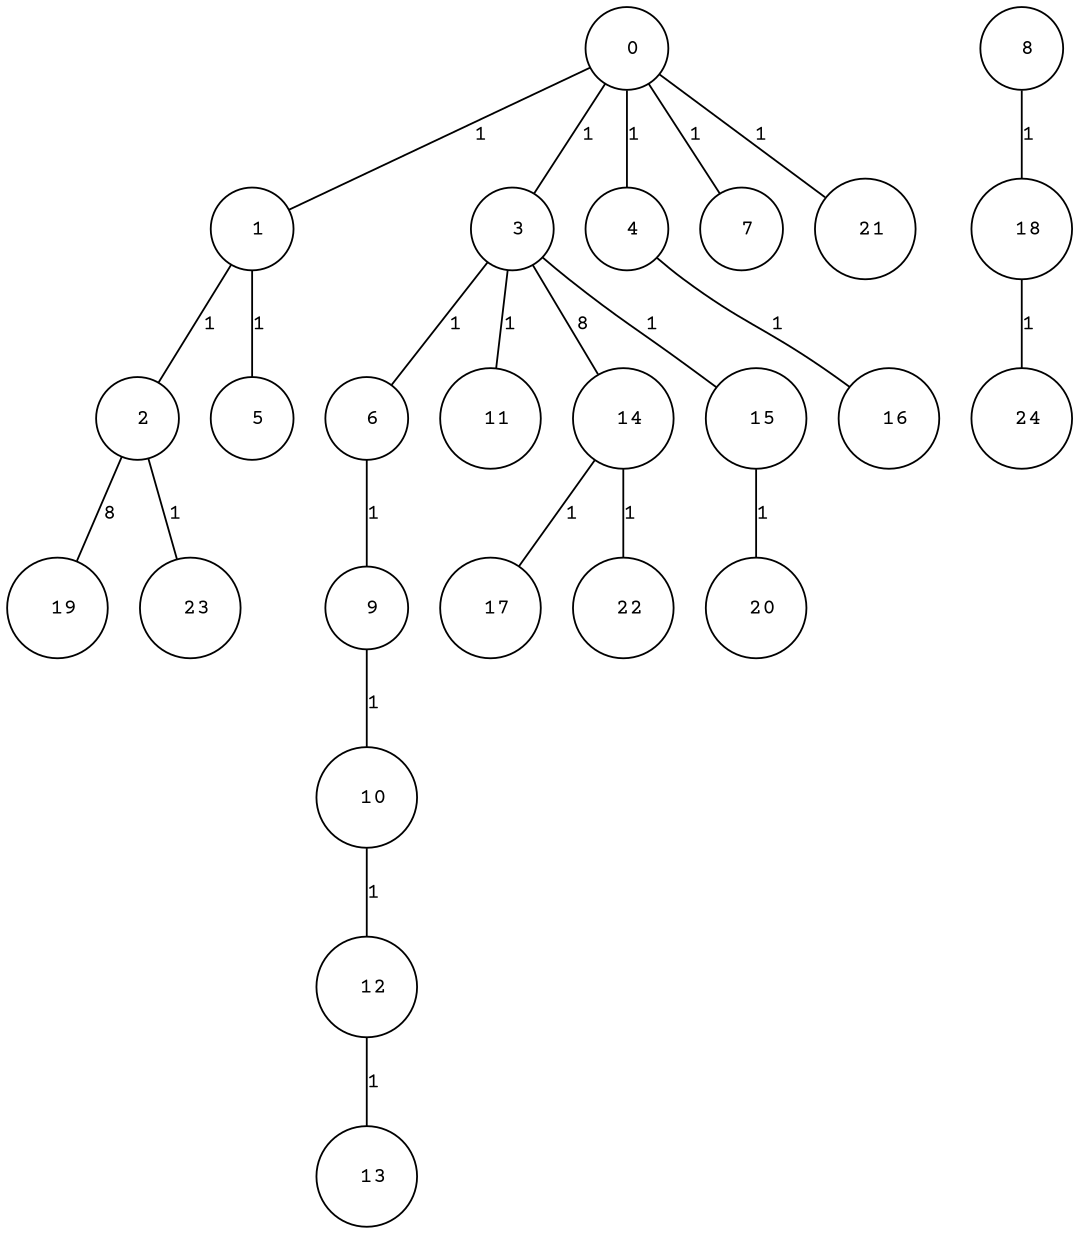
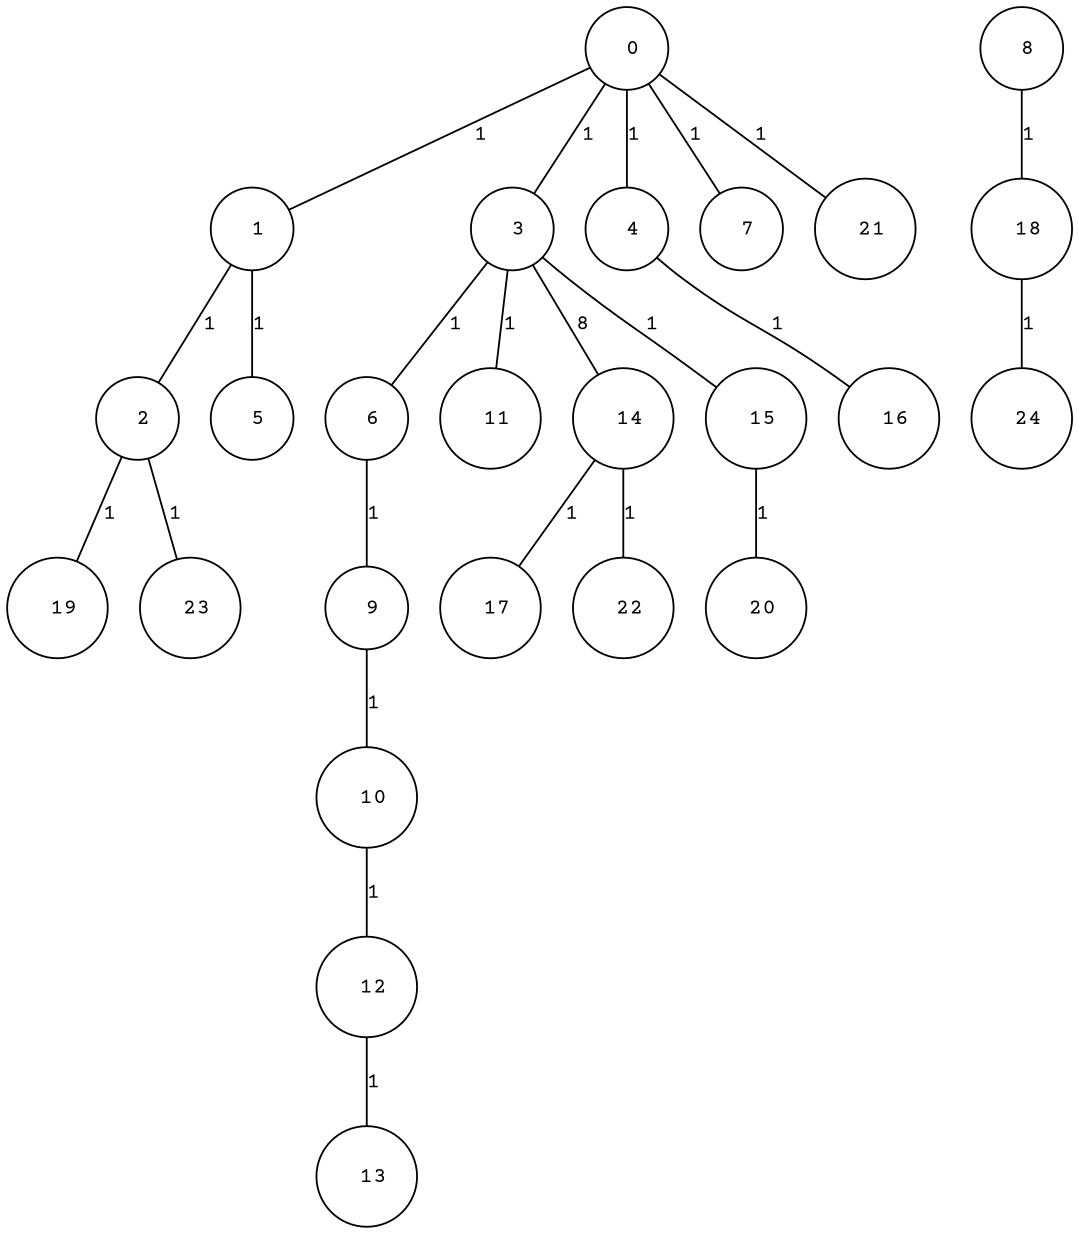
edge "2" -- "19": label "8" -> "1"
